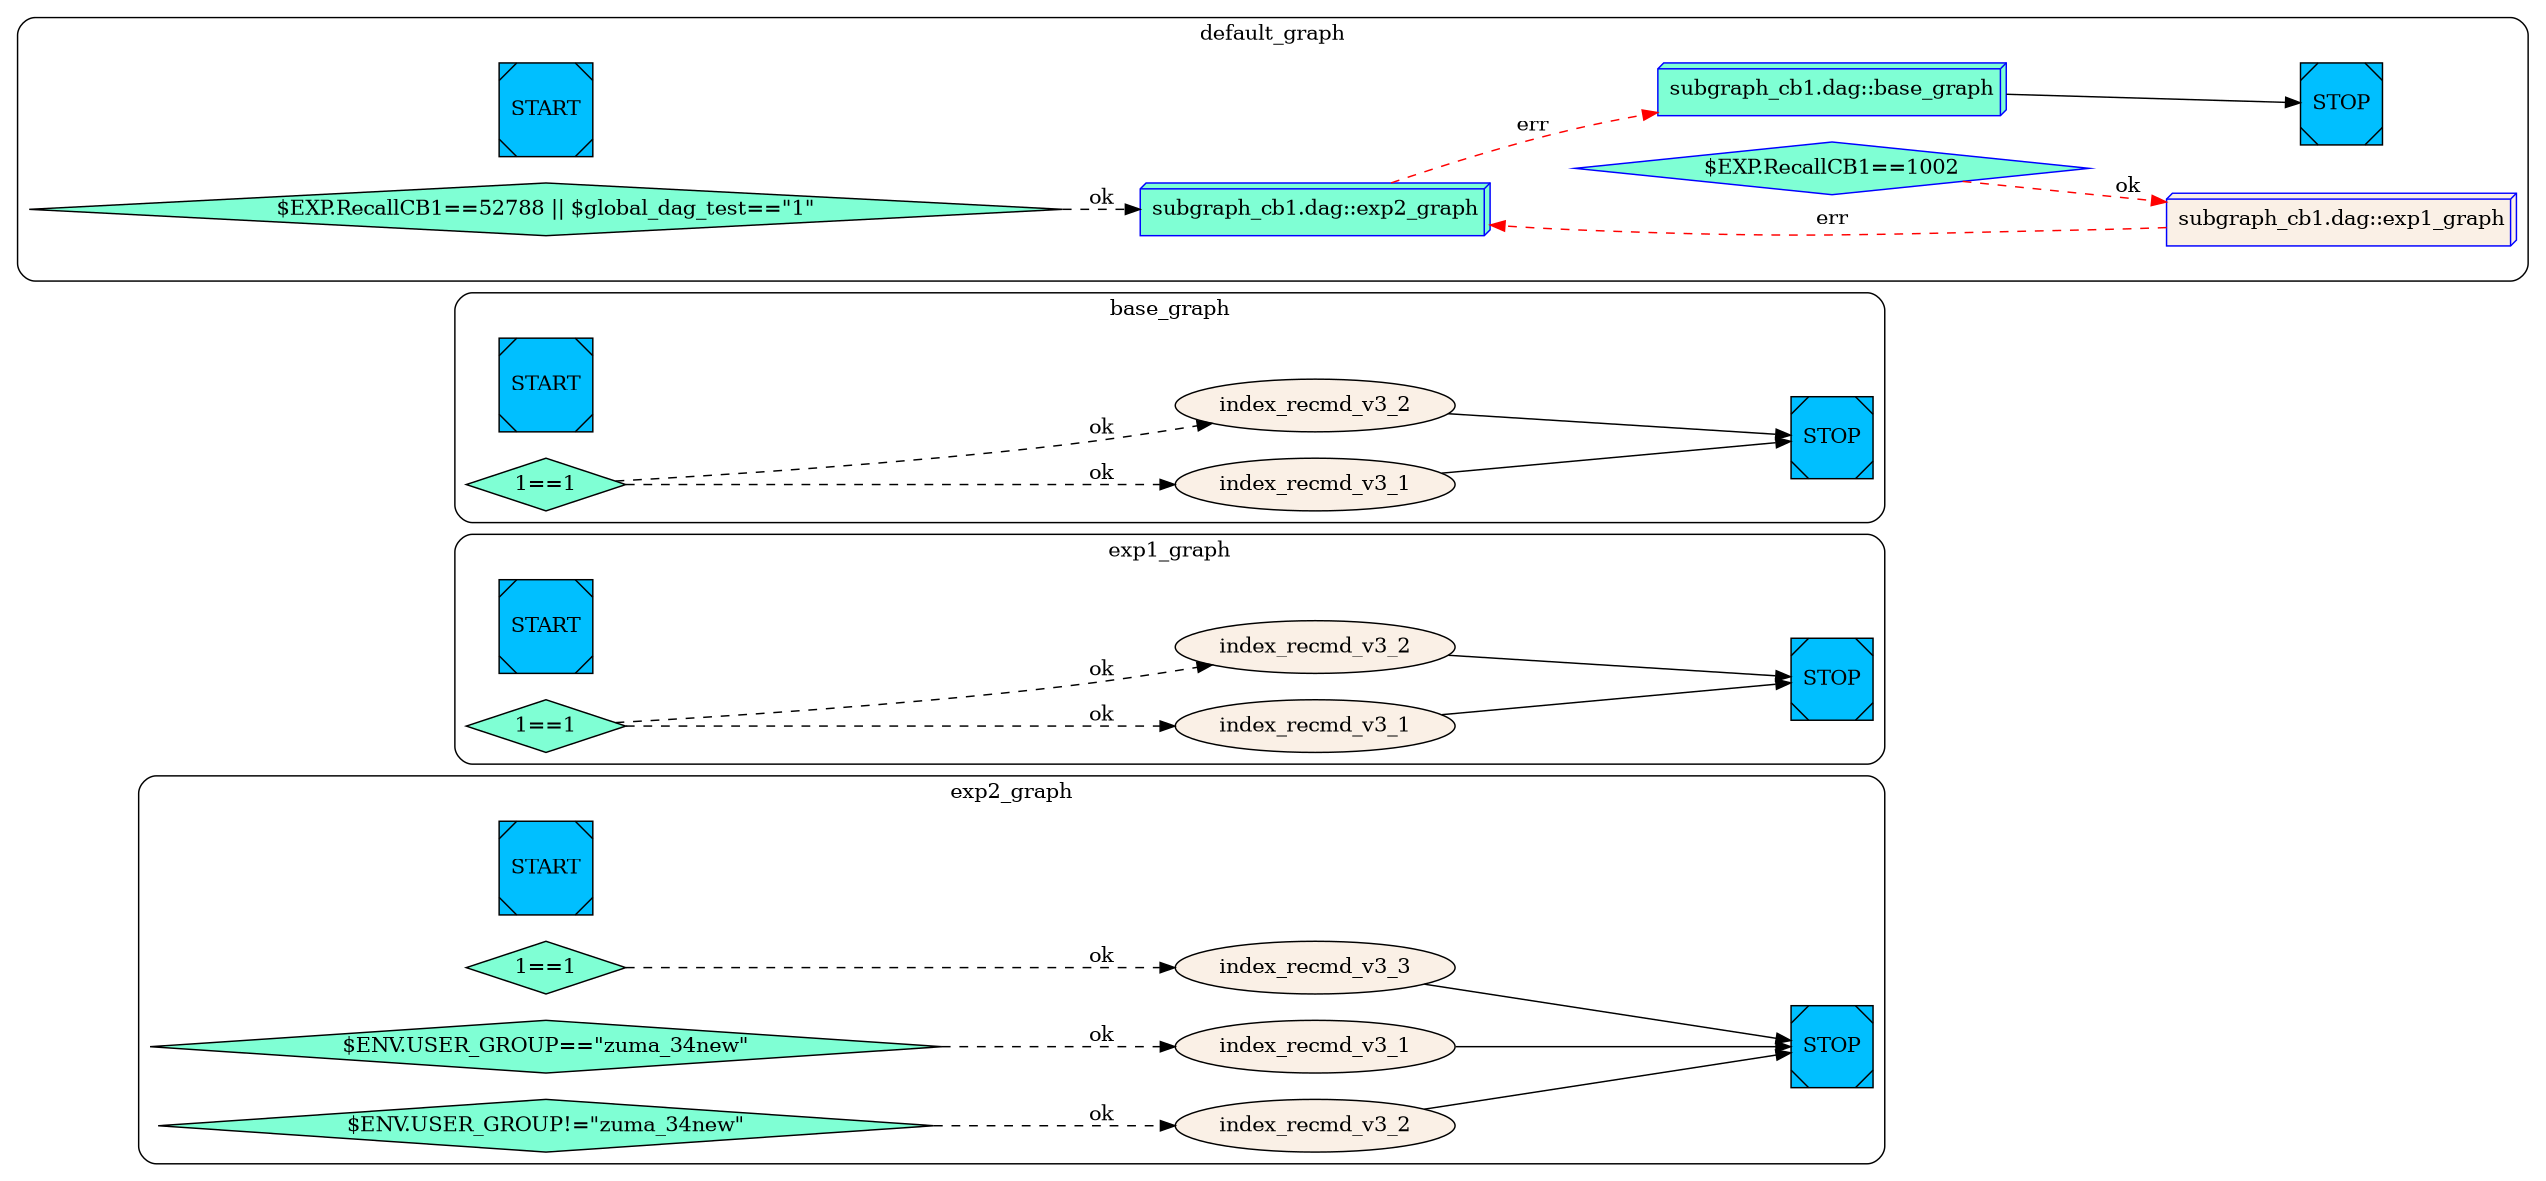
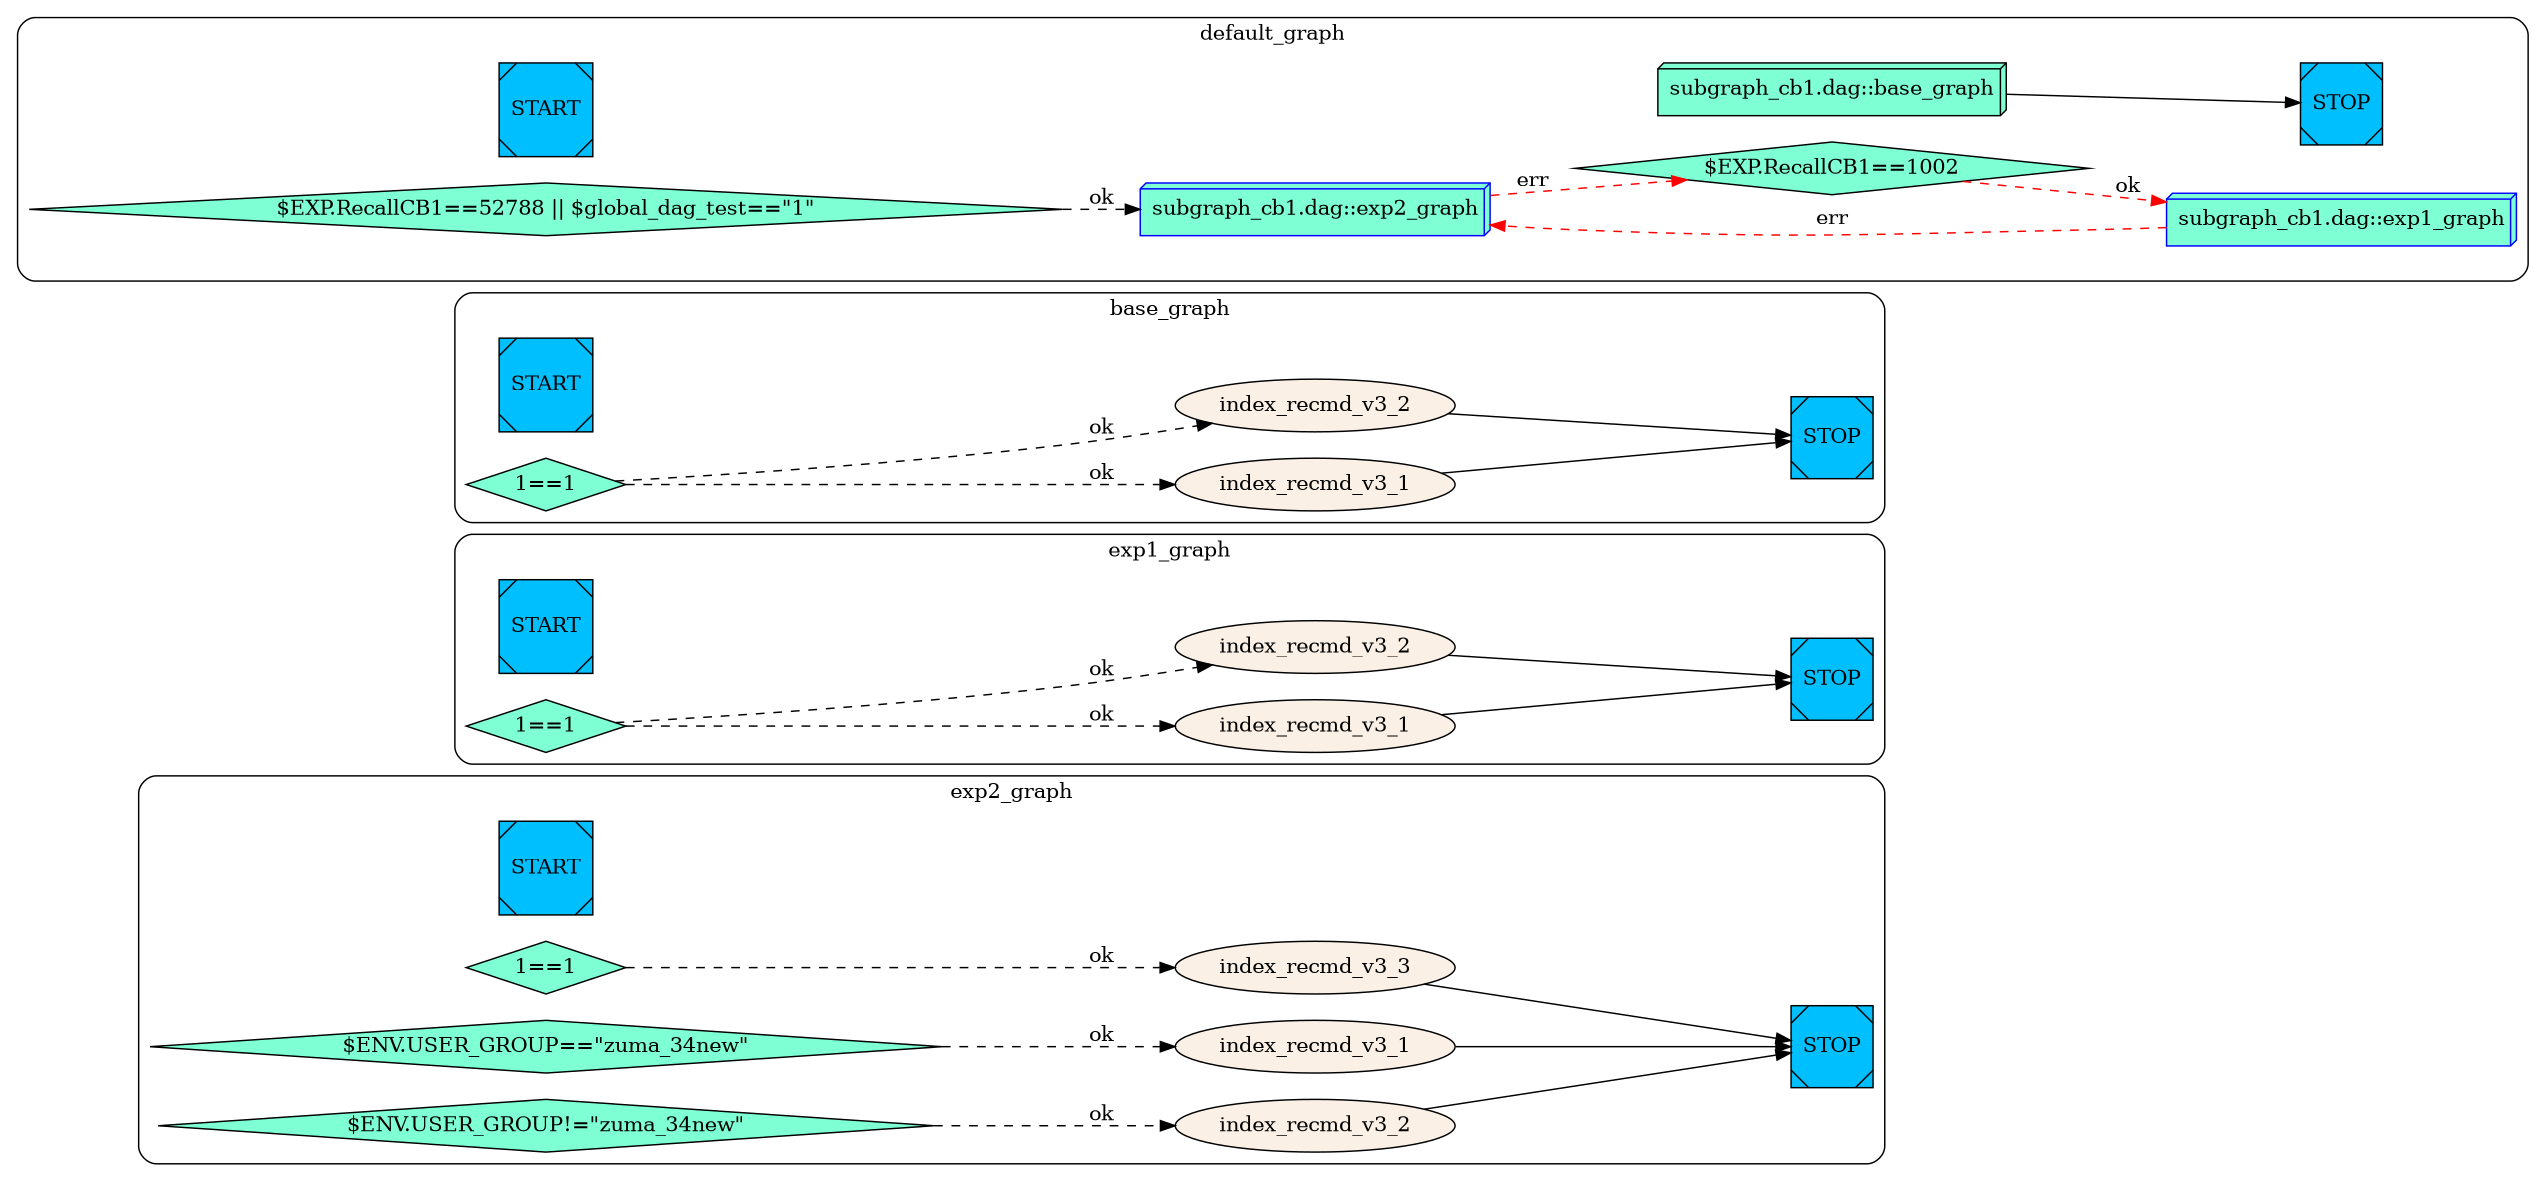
node "subgraph_cb1.dag::base_graph": color blue -> black
edge "subgraph_cb1.dag::exp2_graph" -> "subgraph_cb1.dag::base_graph": now "subgraph_cb1.dag::exp2_graph" -> "$EXP.RecallCB1==1002"
node "$EXP.RecallCB1==1002": color blue -> black
node "subgraph_cb1.dag::exp1_graph": fillcolor linen -> aquamarine
